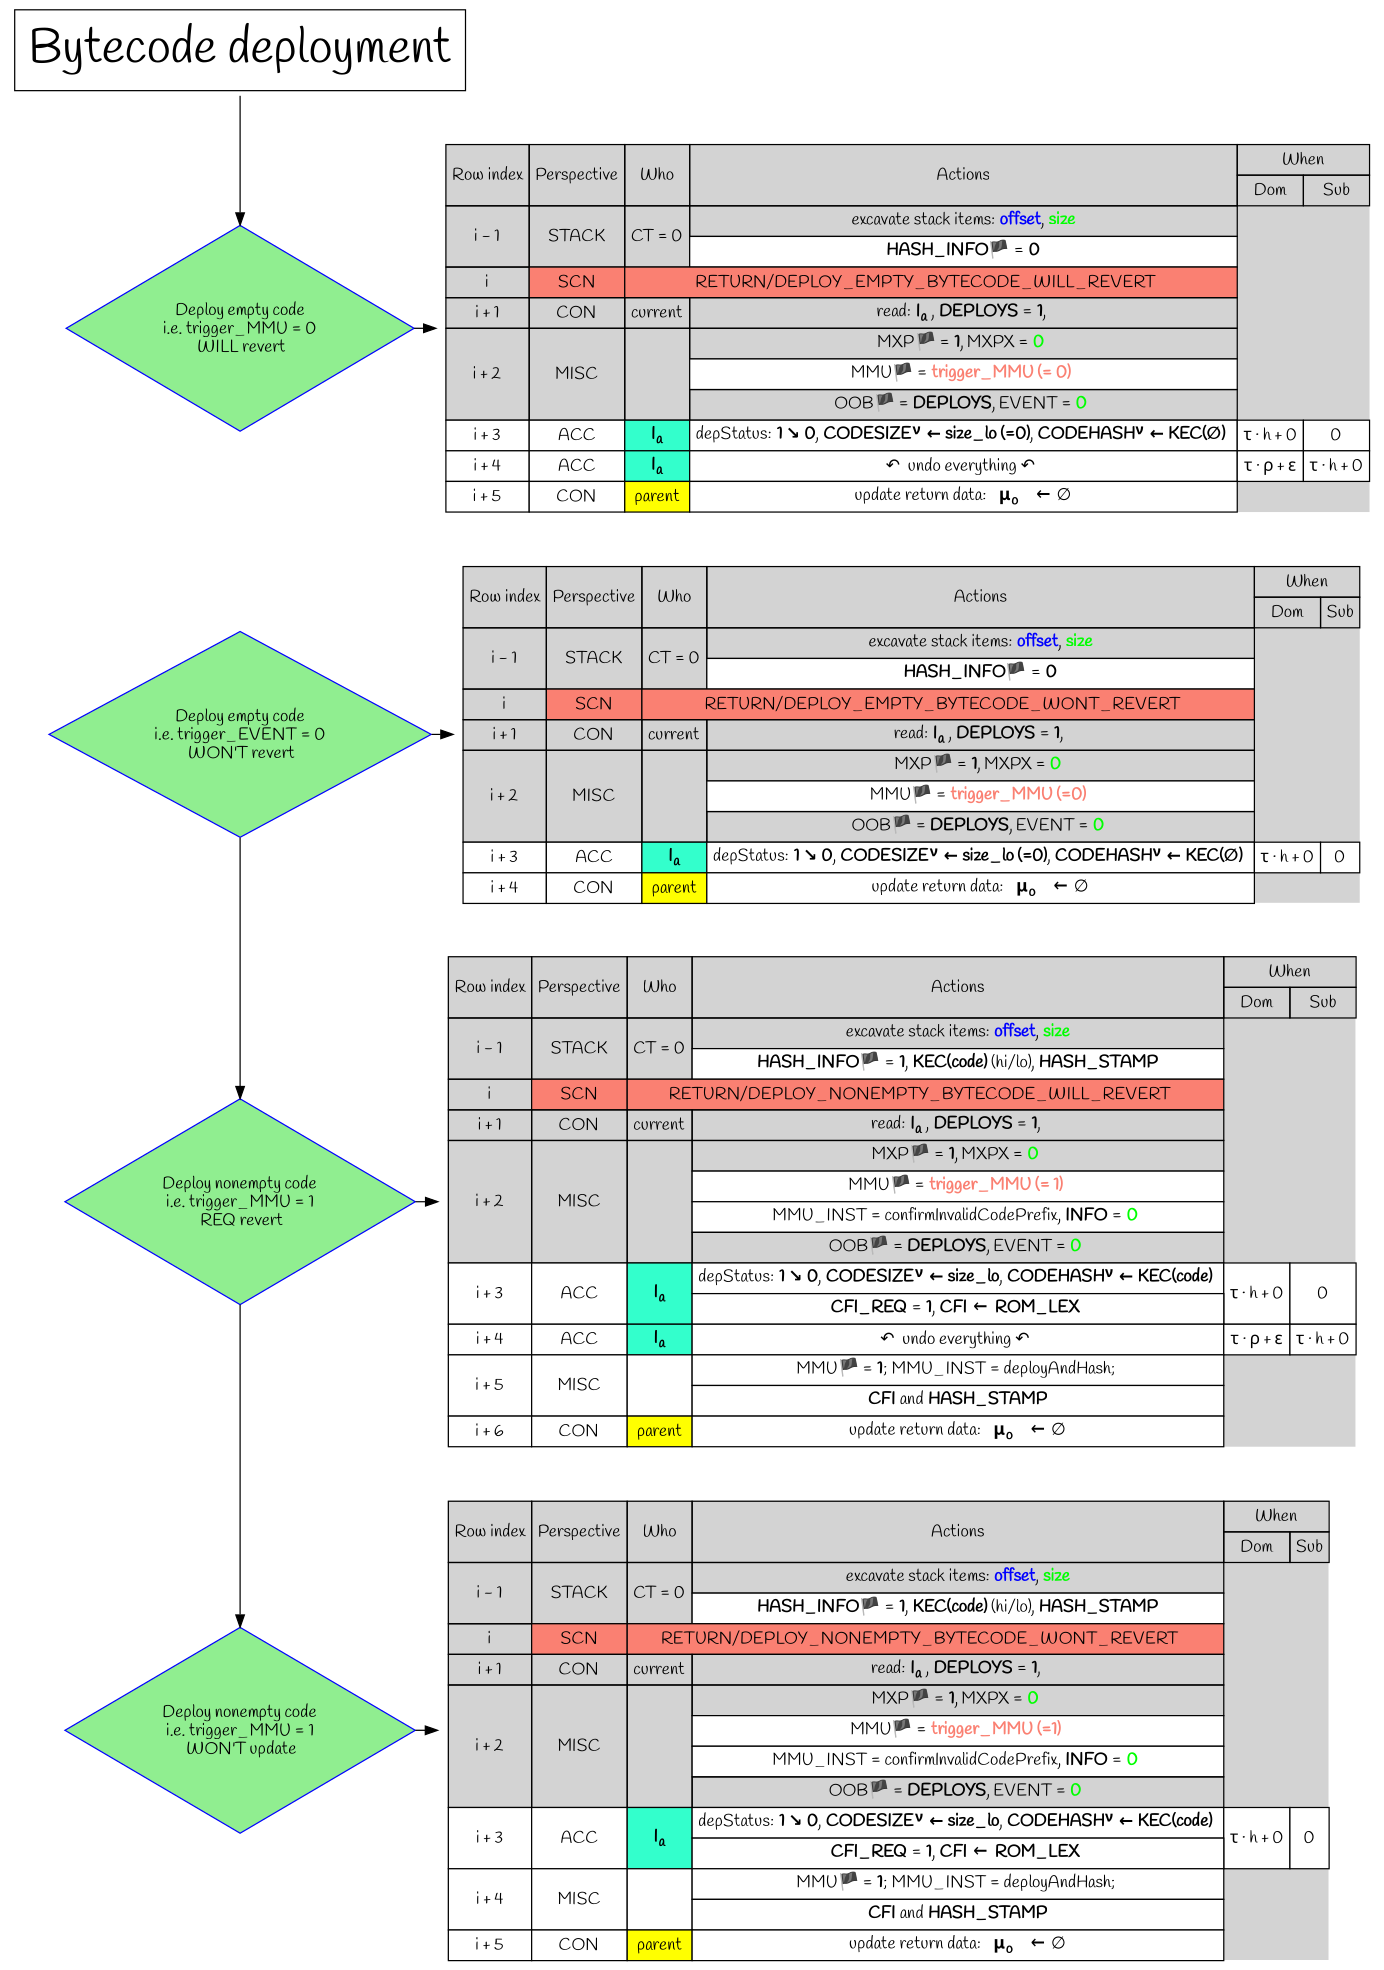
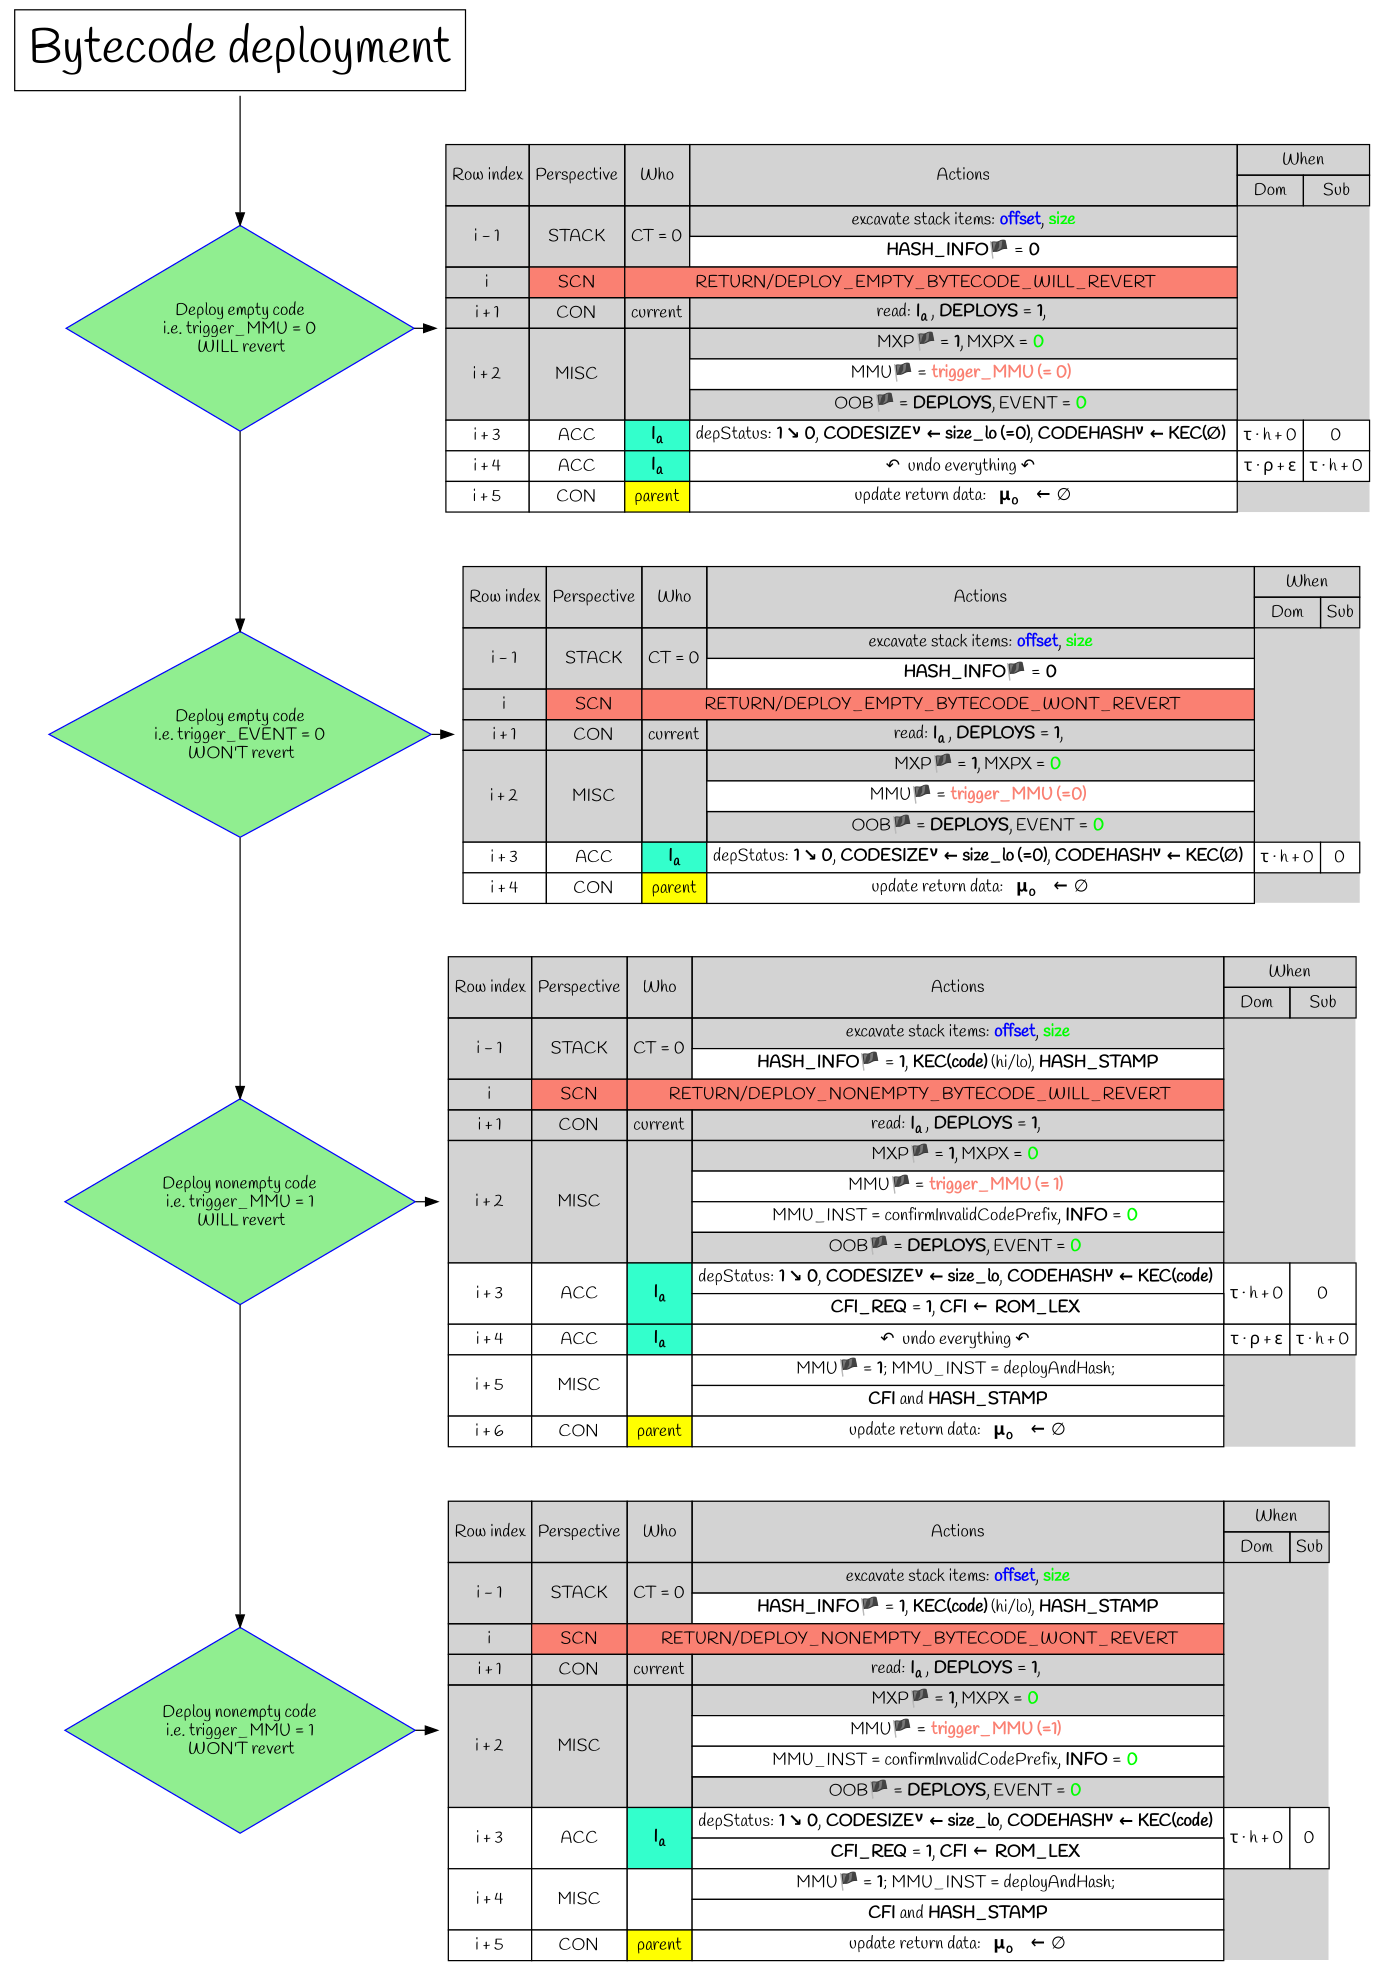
edge "Deploy empty code i.e. trigger_MMU = 0 WILL revert" -> "Deploy empty code i.e. trigger_EVENT = 0 WON'T revert": added
node "Deploy nonempty code i.e. trigger_MMU = 1 REQ revert": label "Deploy nonempty code i.e. trigger_MMU = 1 REQ revert" -> "Deploy nonempty code i.e. trigger_MMU = 1 WILL revert"
node "Deploy nonempty code i.e. trigger_MMU = 1 WON'T update": label "Deploy nonempty code i.e. trigger_MMU = 1 WON'T update" -> "Deploy nonempty code i.e. trigger_MMU = 1 WON'T revert"
